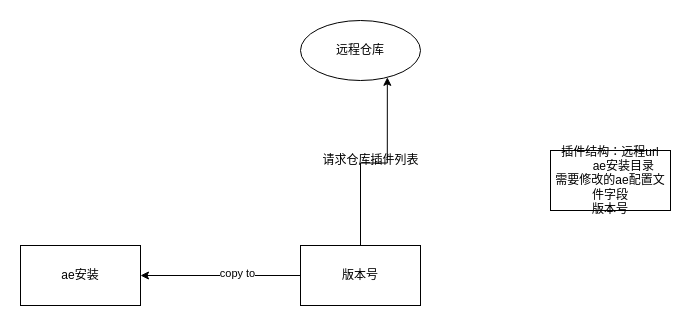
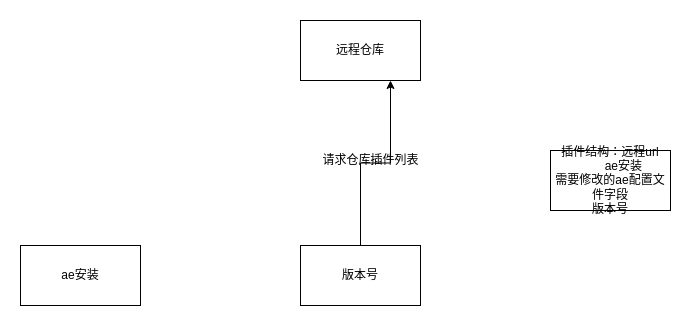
node "远程仓库": shape ellipse -> rectangle
node "插件结构：远程url ae安装目录 需要修改的ae配置文件字段 版本号": label "插件结构：远程url ae安装目录 需要修改的ae配置文件字段 版本号" -> "插件结构：远程url ae安装 需要修改的ae配置文件字段 版本号"
edge "版本号" -> "ae安装": removed, label "copy to"
